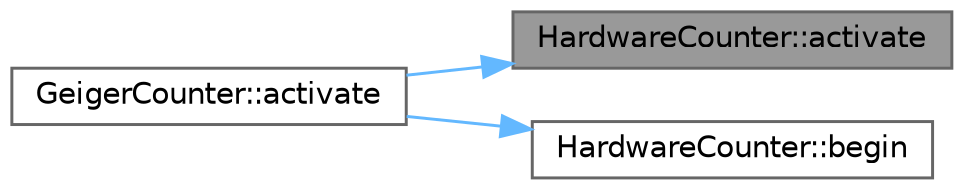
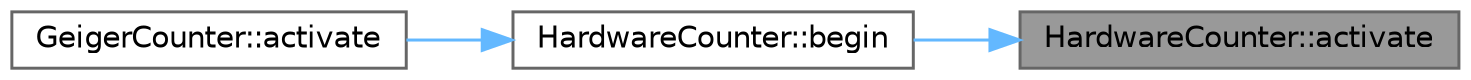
edge "GeigerCounter::activate" -> "HardwareCounter::activate": now "HardwareCounter::begin" -> "HardwareCounter::activate"
